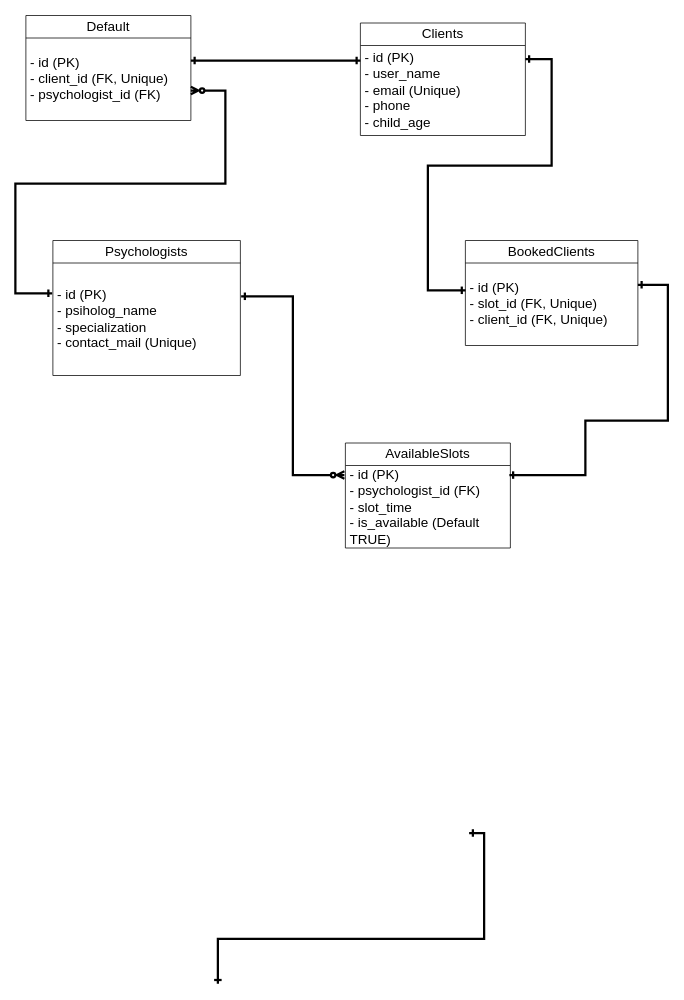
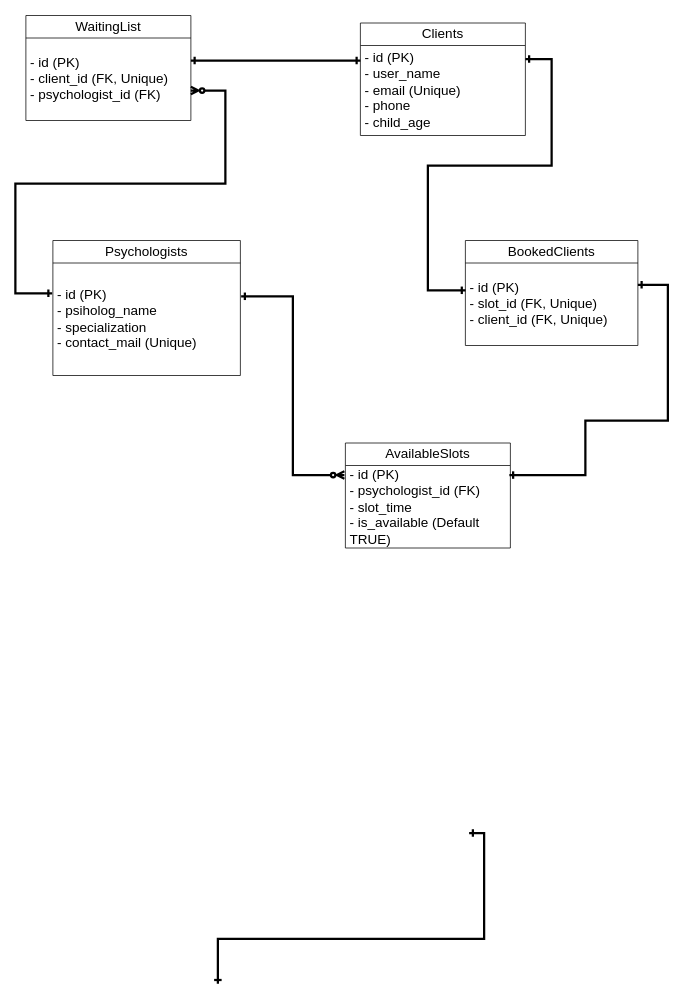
node "Default": label "Default" -> "WaitingList"
